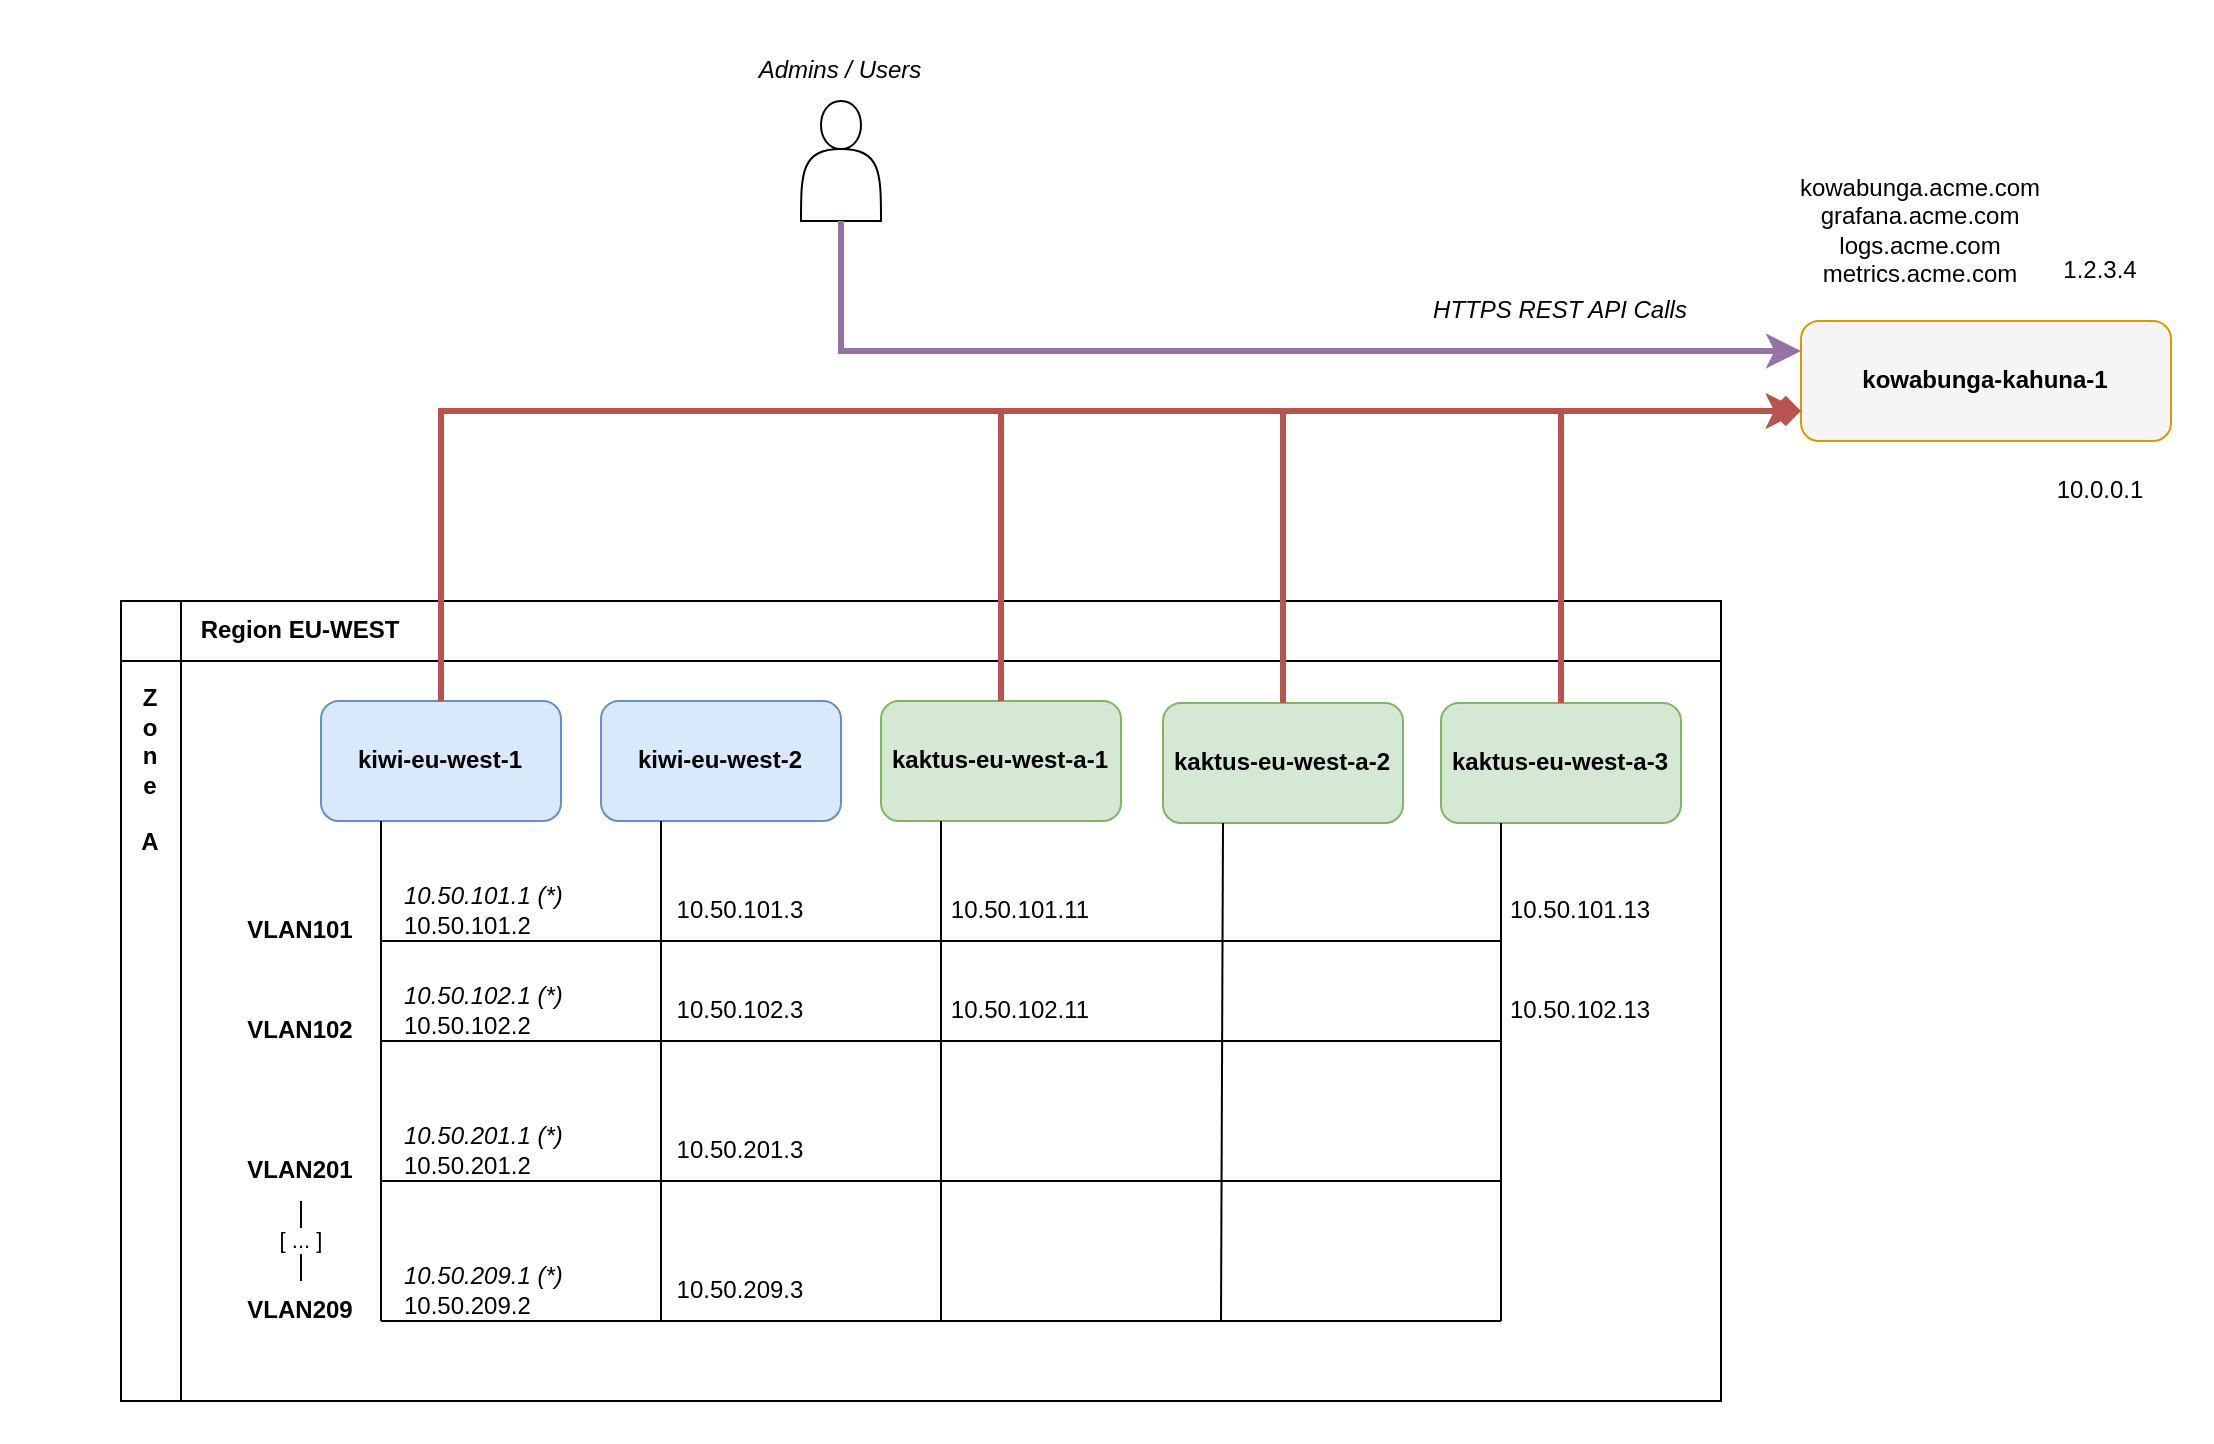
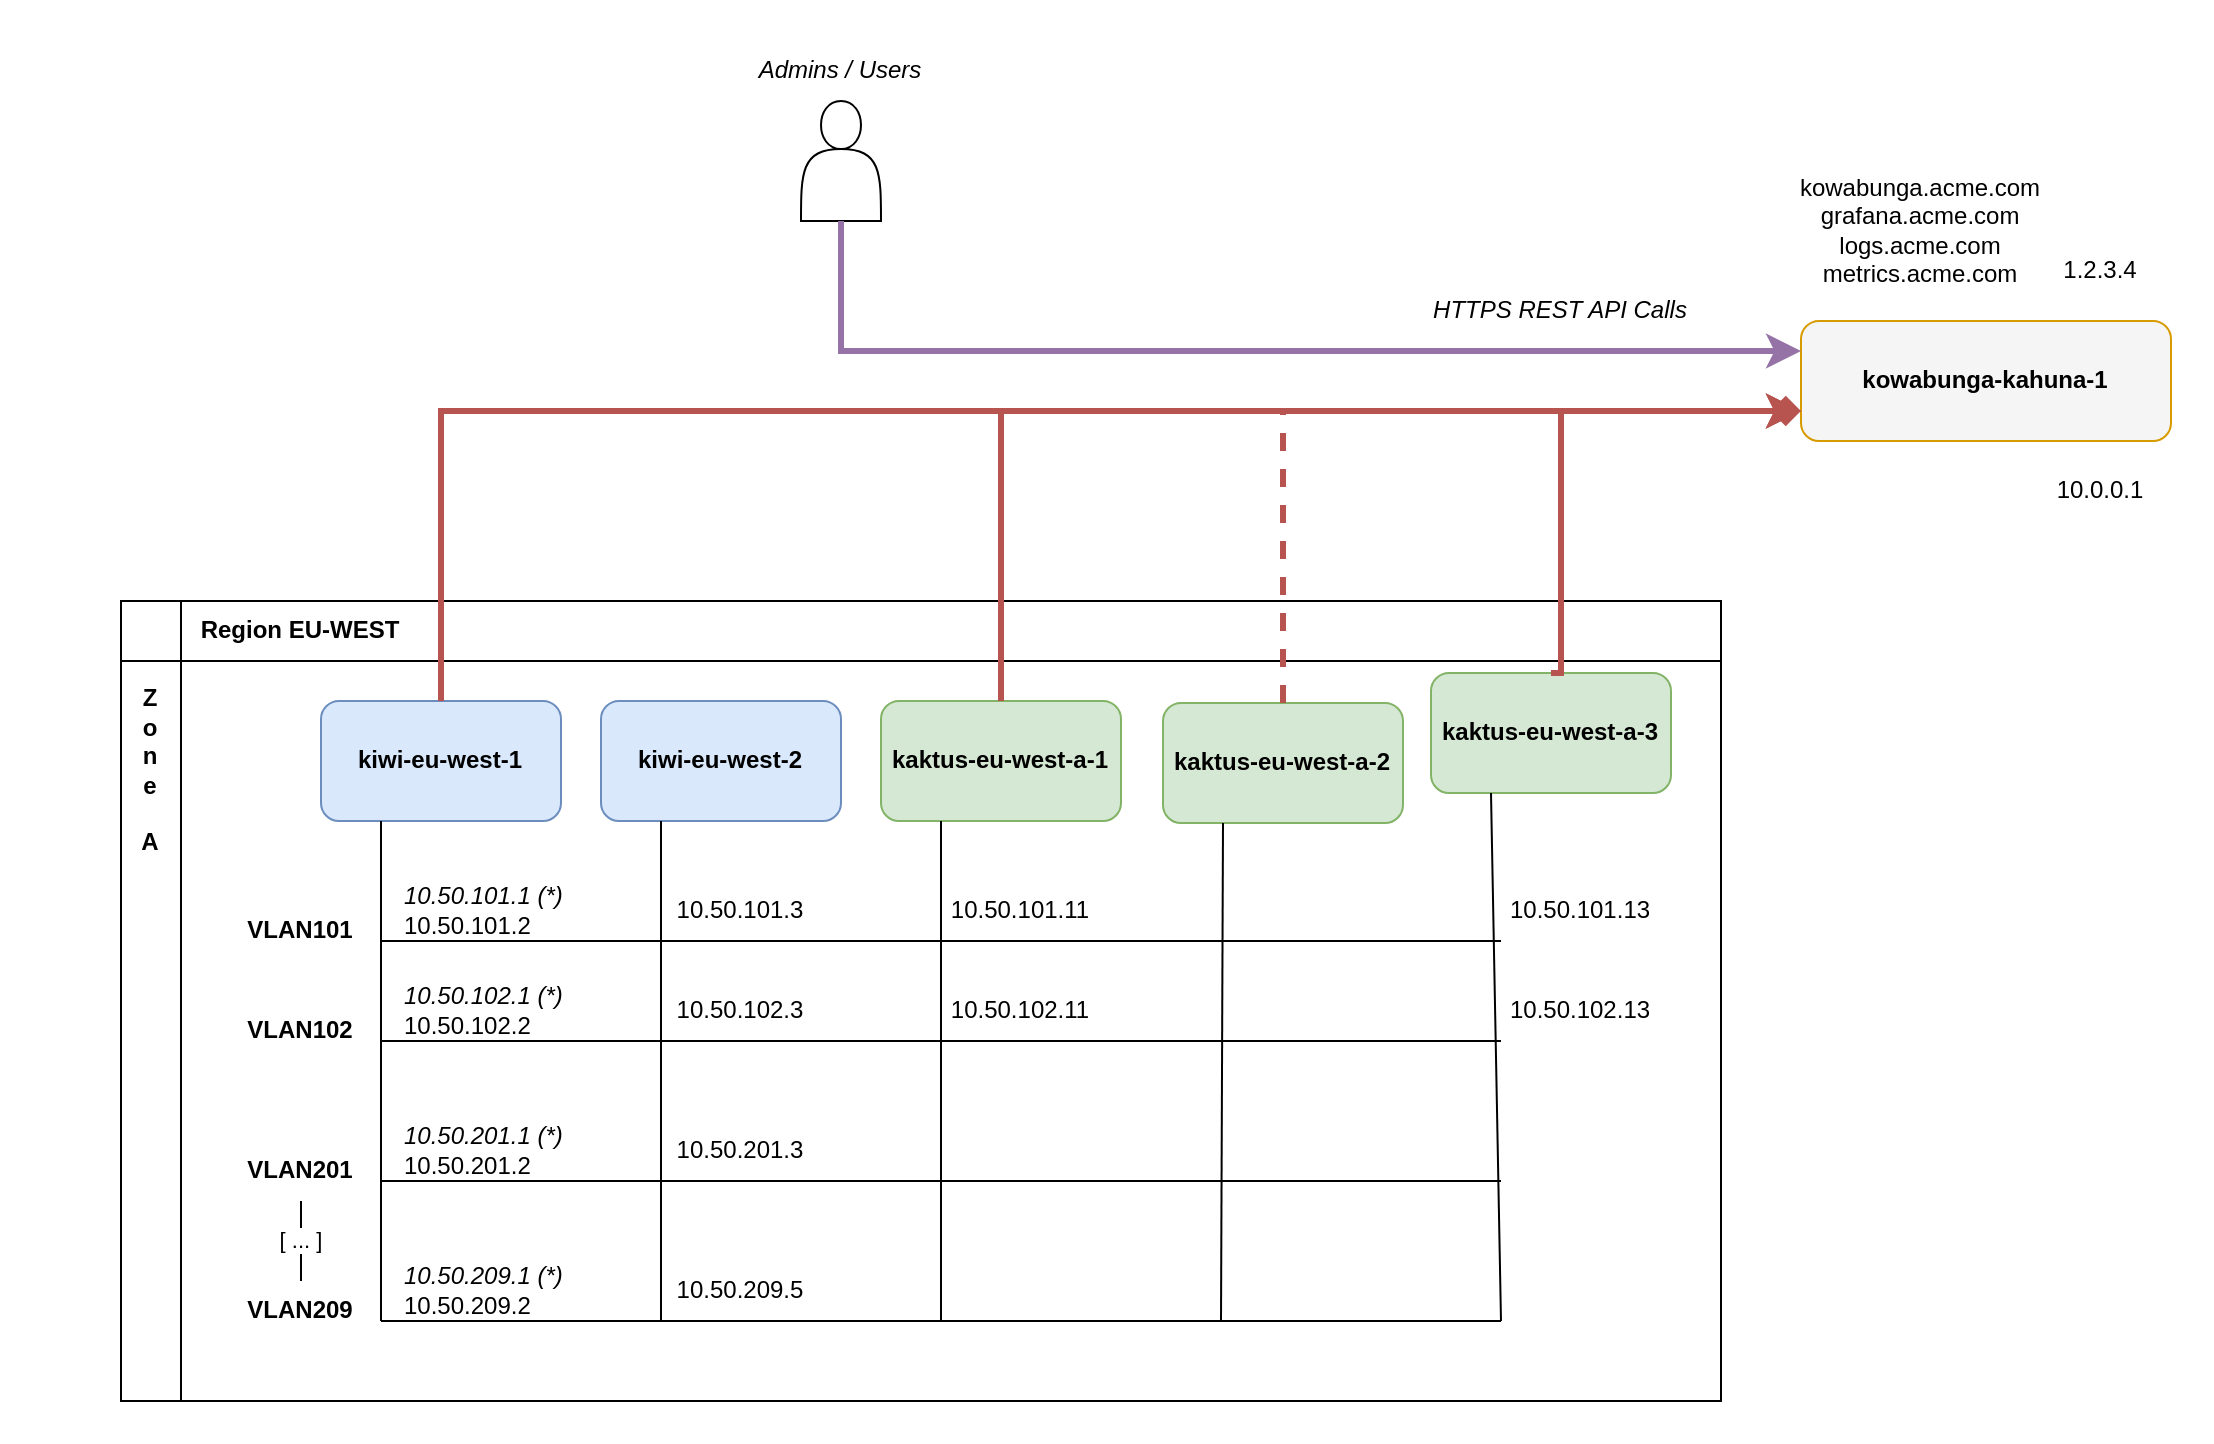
edge "kaktus-eu-west-a-2" -> "kowabunga-kahuna-1": style solid -> dashed
node "kaktus-eu-west-a-3": moved (1561, 763) -> (1551, 733)
node "10.50.209.3": label "10.50.209.3" -> "10.50.209.5"
